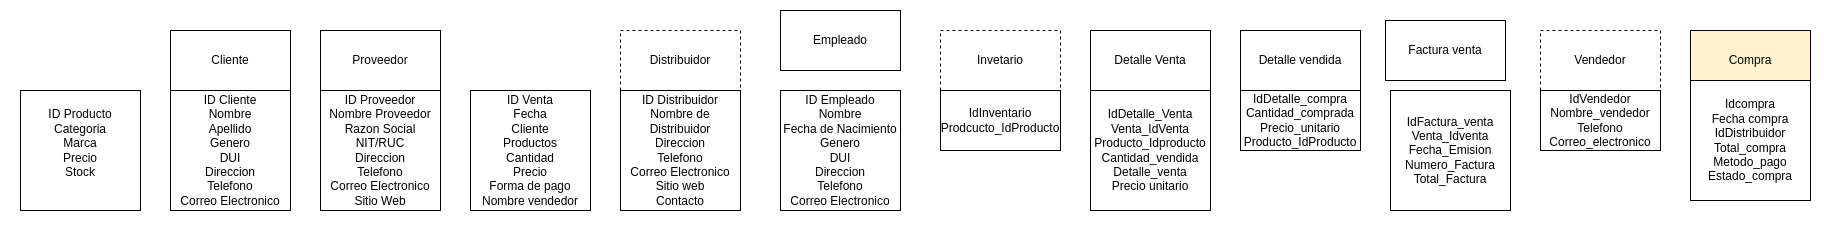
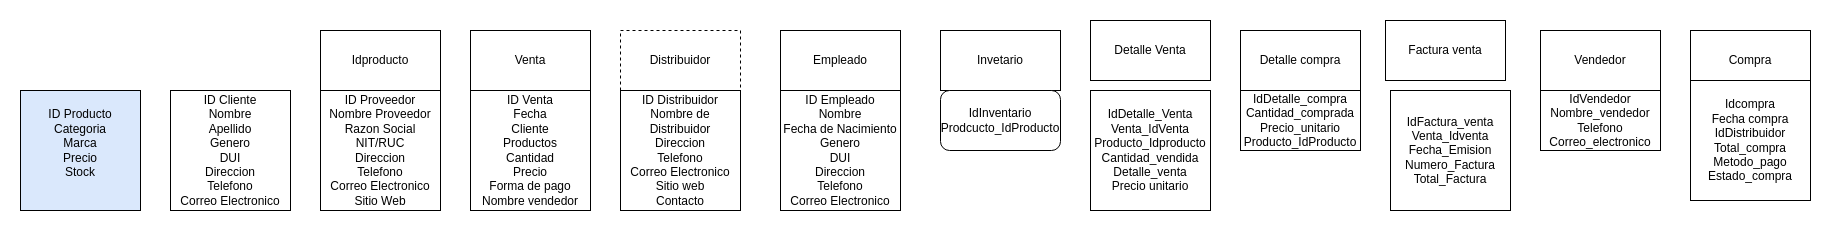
node "Empleado": moved (841, 41) -> (841, 61)
node "Cliente": removed
node "Proveedor": label "Proveedor" -> "Idproducto"
node "Venta": added
node "Invetario": style dashed -> solid
node "Detalle Venta": moved (1151, 61) -> (1151, 51)
node "Detalle vendida": label "Detalle vendida" -> "Detalle compra"
node "Vendedor": style dashed -> solid
node "Compra": fillcolor #fff2cc -> #ffffff
node "IdInventario Prodcucto_IdProducto": shape rectangle -> rounded rectangle
node "ID Producto Categoria Marca Precio Stock": fillcolor #ffffff -> #dae8fc
